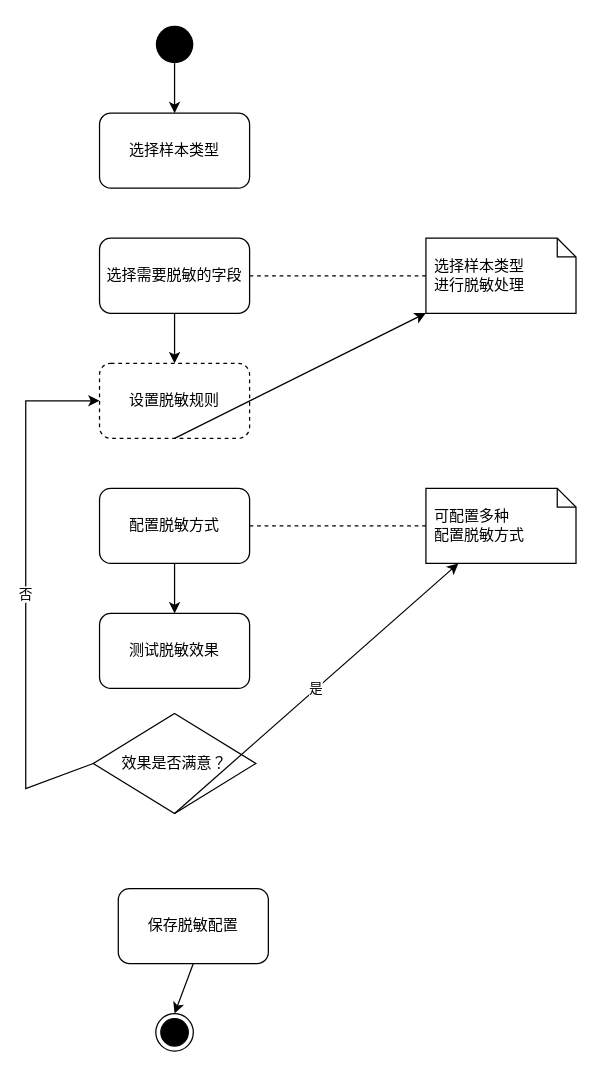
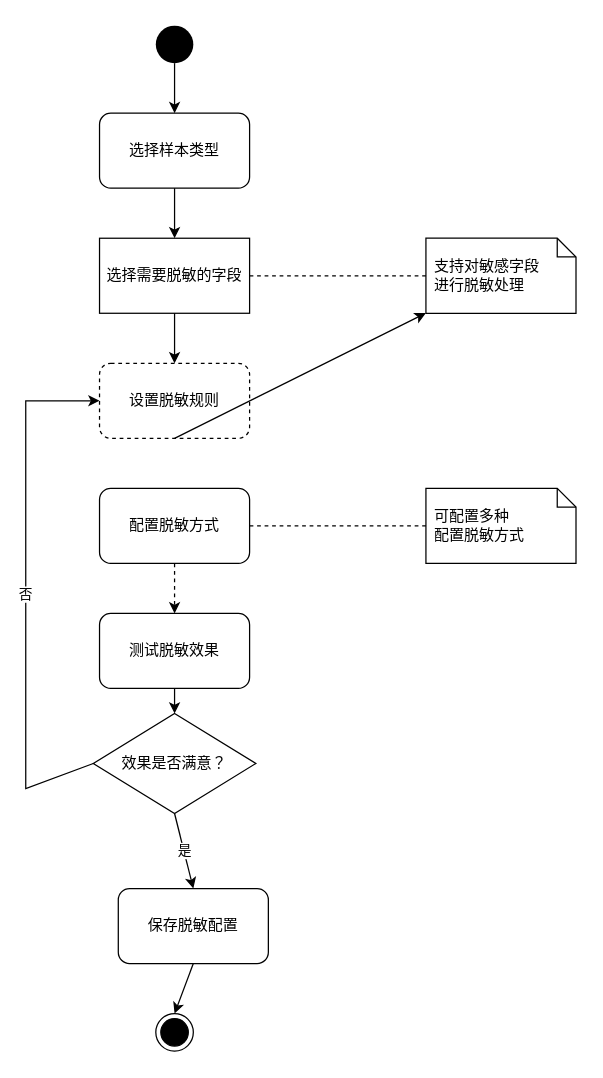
edge "选择样本类型" -> "选择需要脱敏的字段": added
node "选择需要脱敏的字段": shape rounded rectangle -> rectangle
node "选择样本类型 进行脱敏处理": label "选择样本类型 进行脱敏处理" -> "支持对敏感字段 进行脱敏处理"
edge "配置脱敏方式" -> "测试脱敏效果": style solid -> dashed
edge "效果是否满意？" -> "可配置多种 配置脱敏方式": now "效果是否满意？" -> "保存脱敏配置"
edge "测试脱敏效果" -> "效果是否满意？": added
